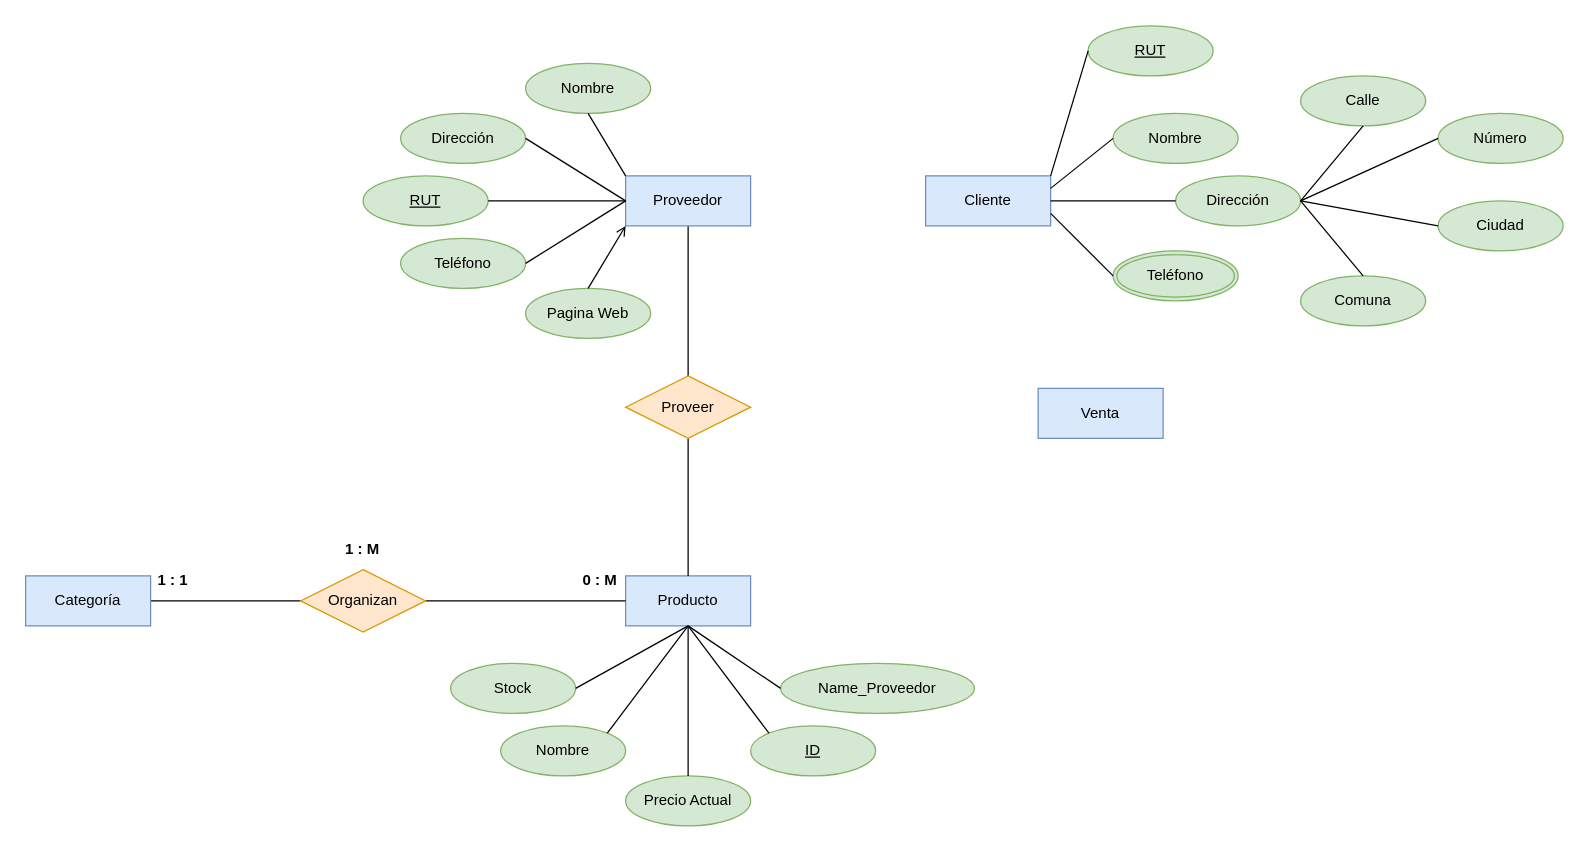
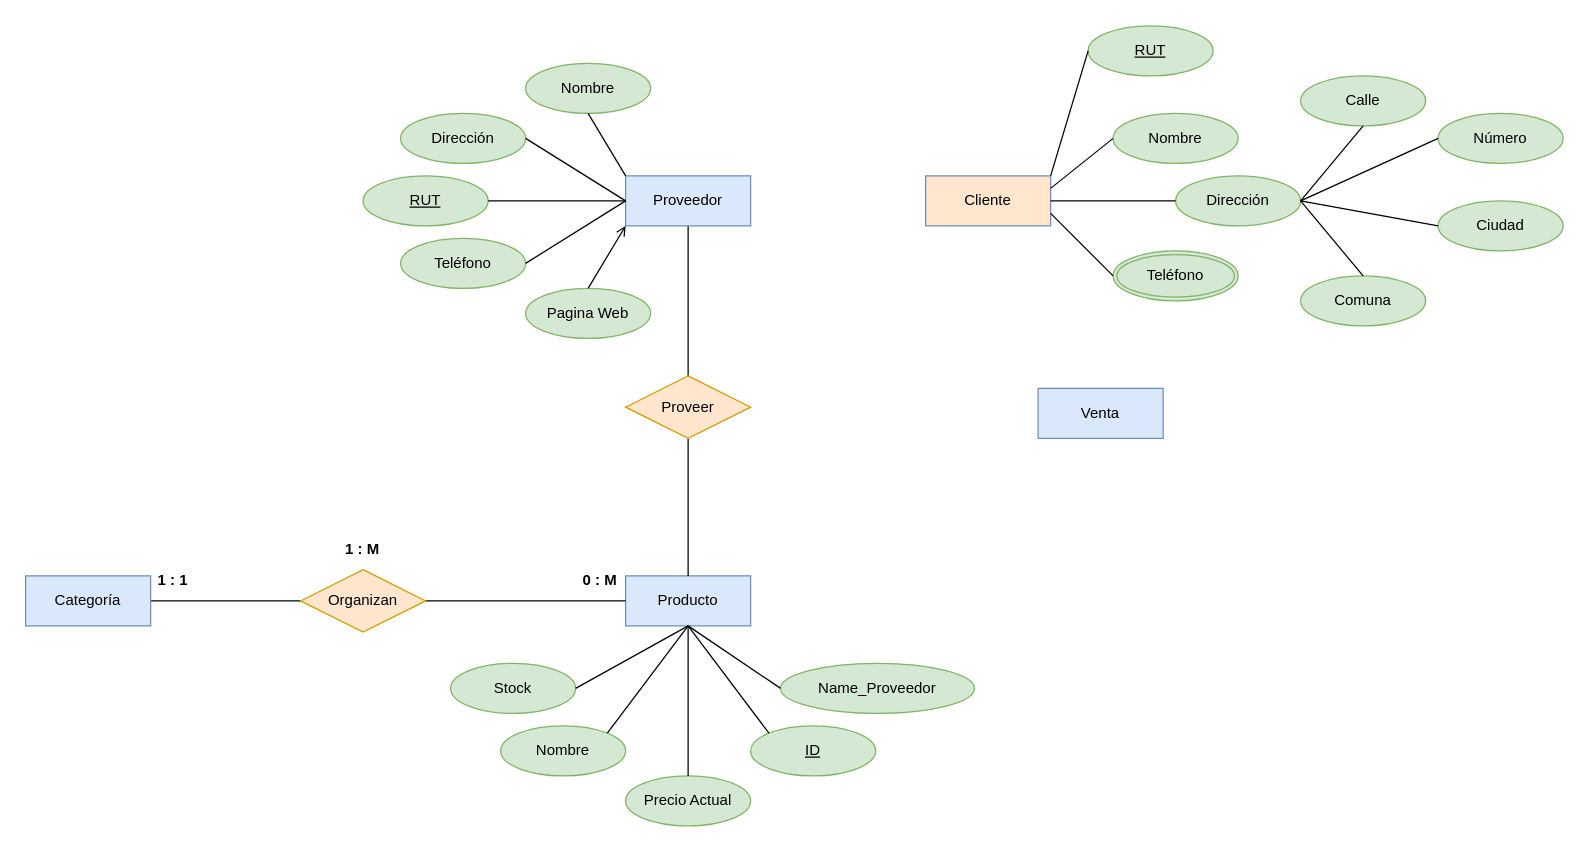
node "Cliente": fillcolor #dae8fc -> #ffe6cc
